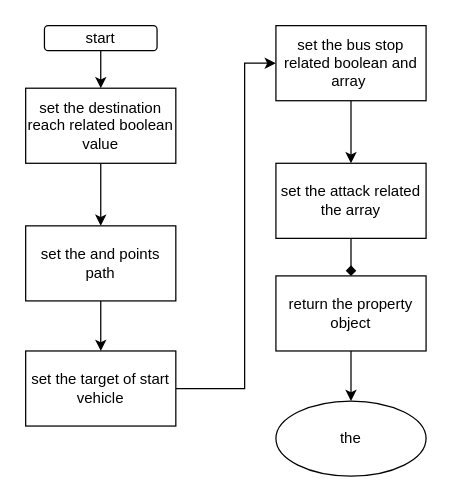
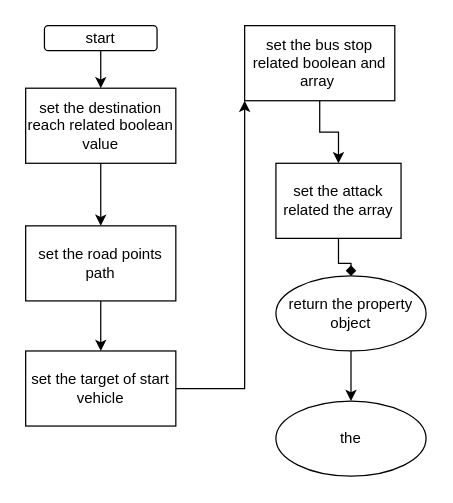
node "set the bus stop related boolean and array": moved (351, 63) -> (319, 63)
node "set the attack related the array": size 150x75 -> 125x75
node "set the and points path": label "set the and points path" -> "set the road points path"
node "return the property object": shape rectangle -> ellipse
